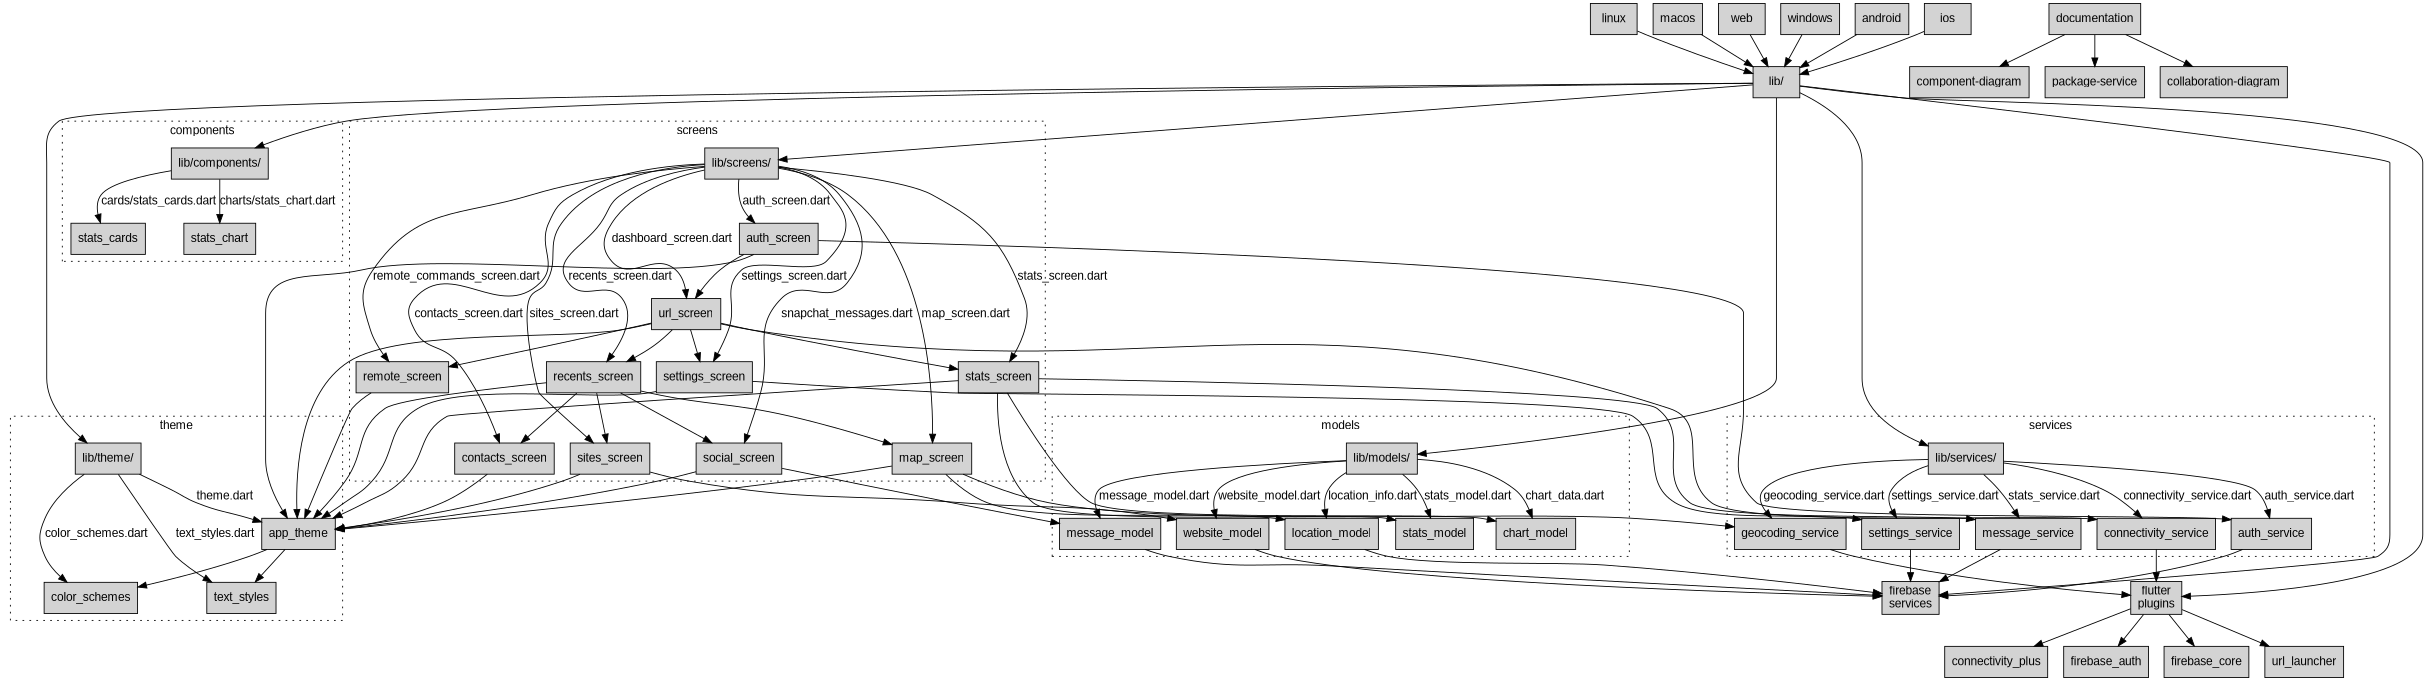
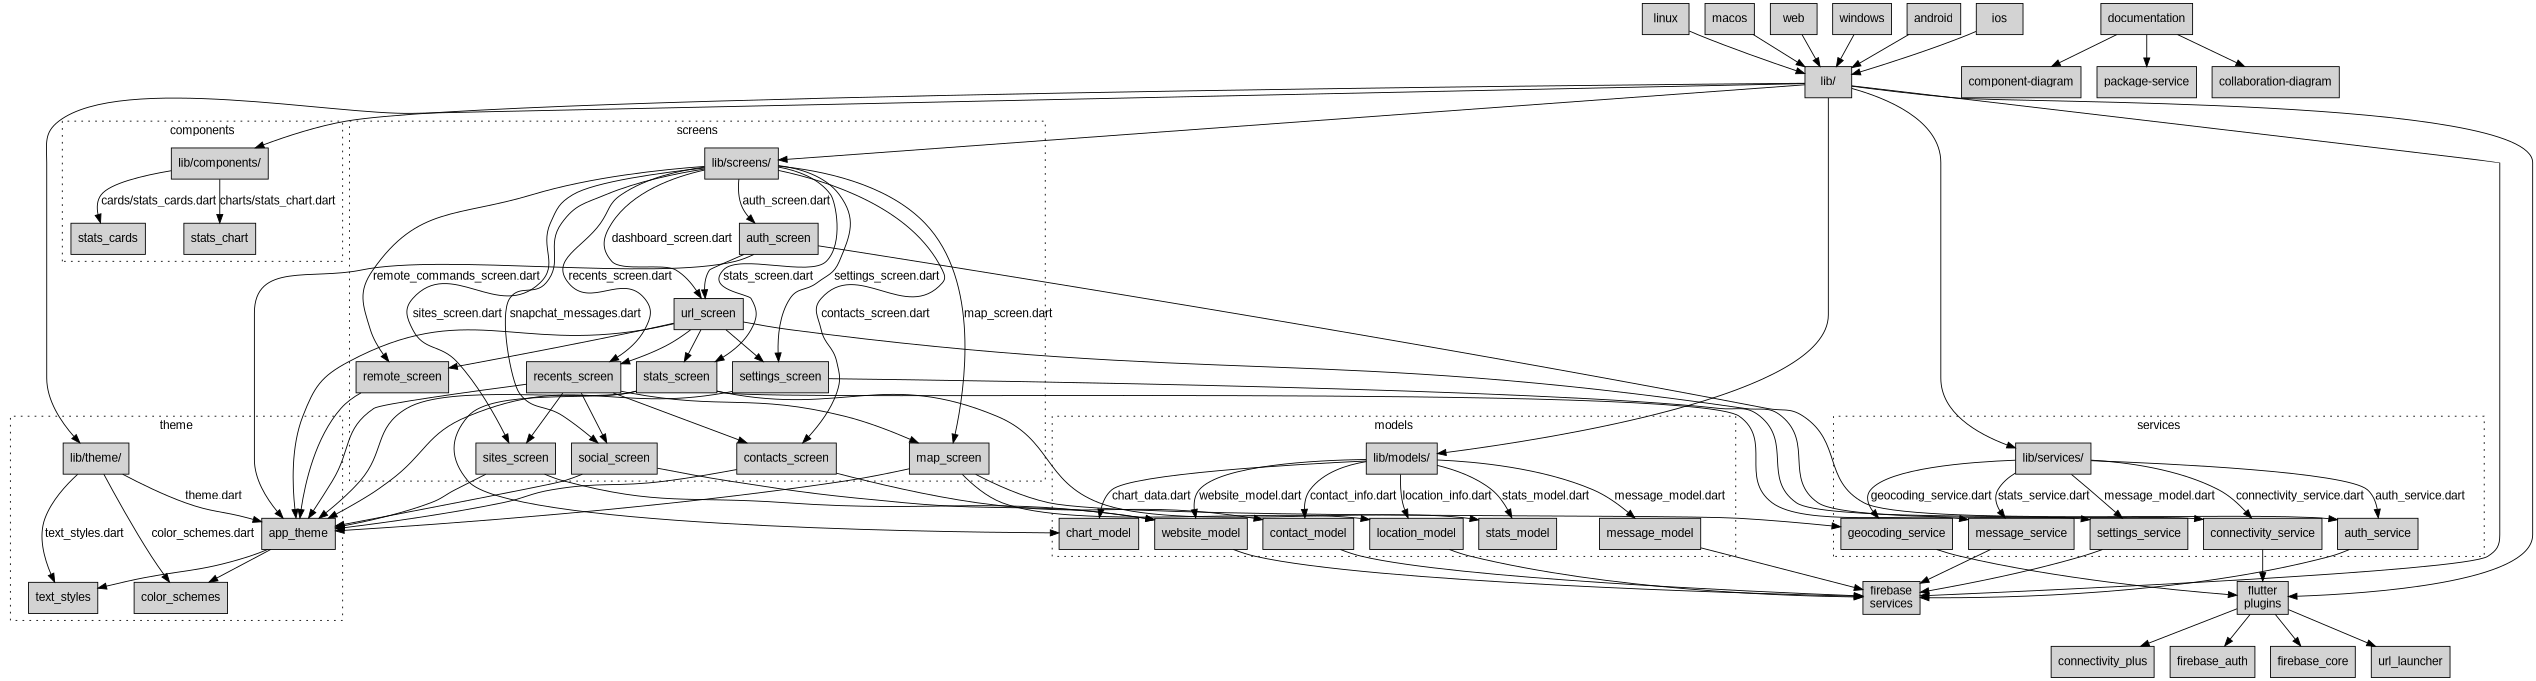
edge "social_screen" -> "message_model": now "social_screen" -> "website_model"
edge "lib/services/" -> "settings_service": label "settings_service.dart" -> "message_model.dart"
node "contact_model": added
